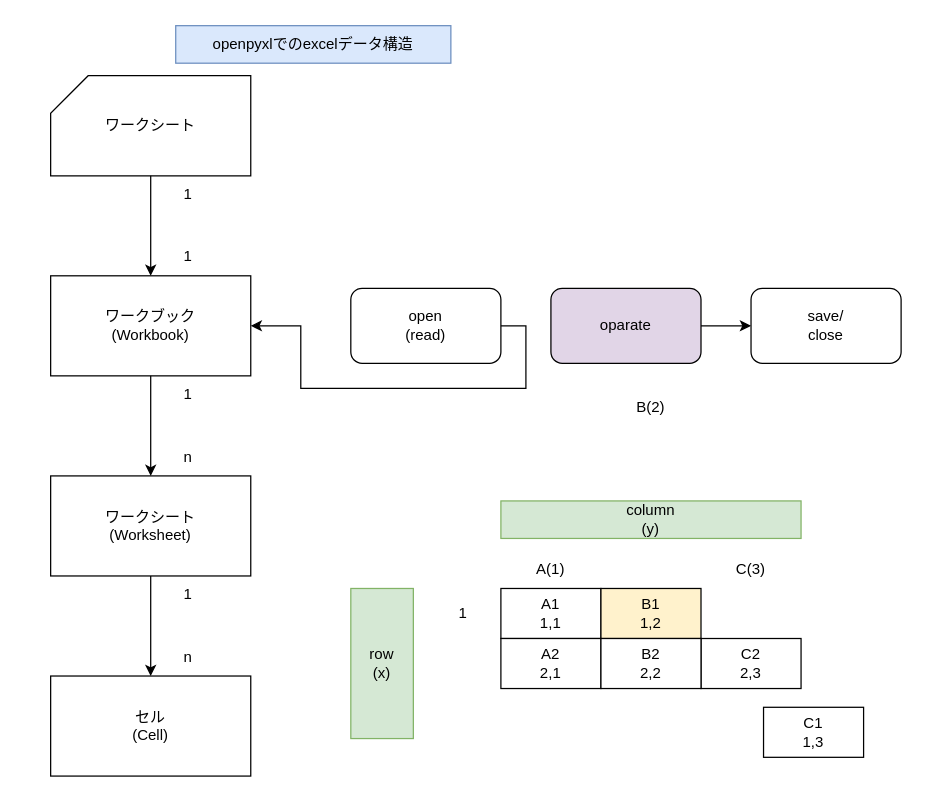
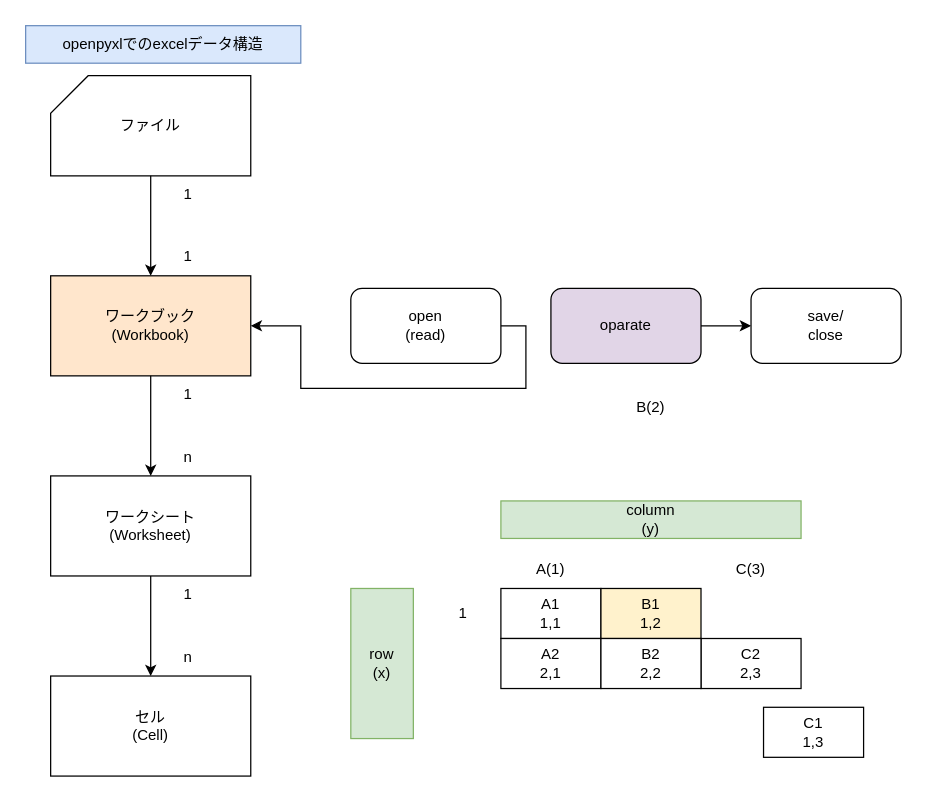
node "openpyxlでのexcelデータ構造": moved (313, 44) -> (163, 44)
node "ワークシート": label "ワークシート" -> "ファイル"
node "ワークブック (Workbook)": fillcolor #ffffff -> #ffe6cc
